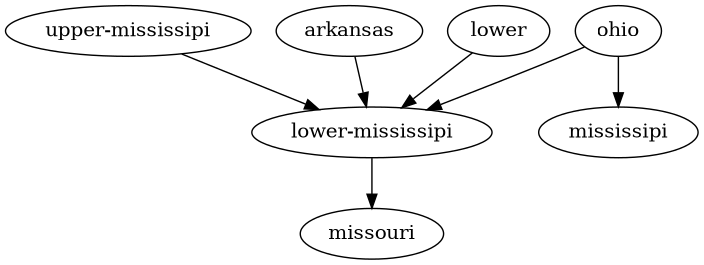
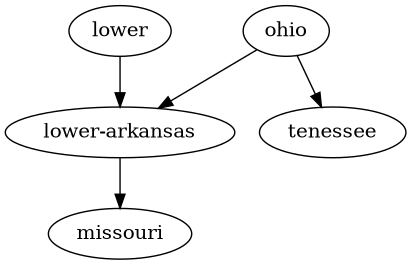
node "upper-mississipi": removed
node "arkansas": removed
node "lower-mississipi": label "lower-mississipi" -> "lower-arkansas"
node "mississipi": label "mississipi" -> "tenessee"
